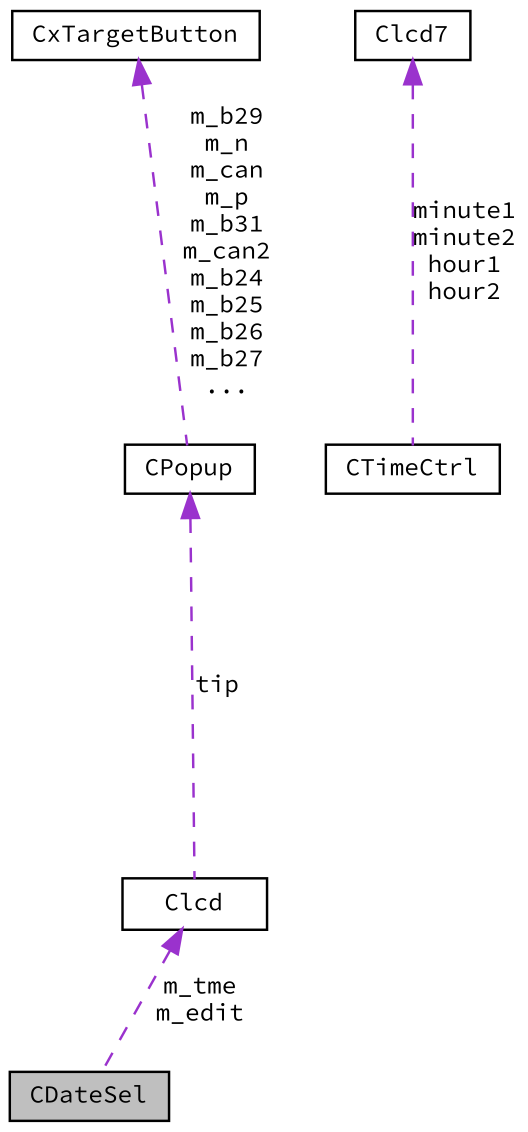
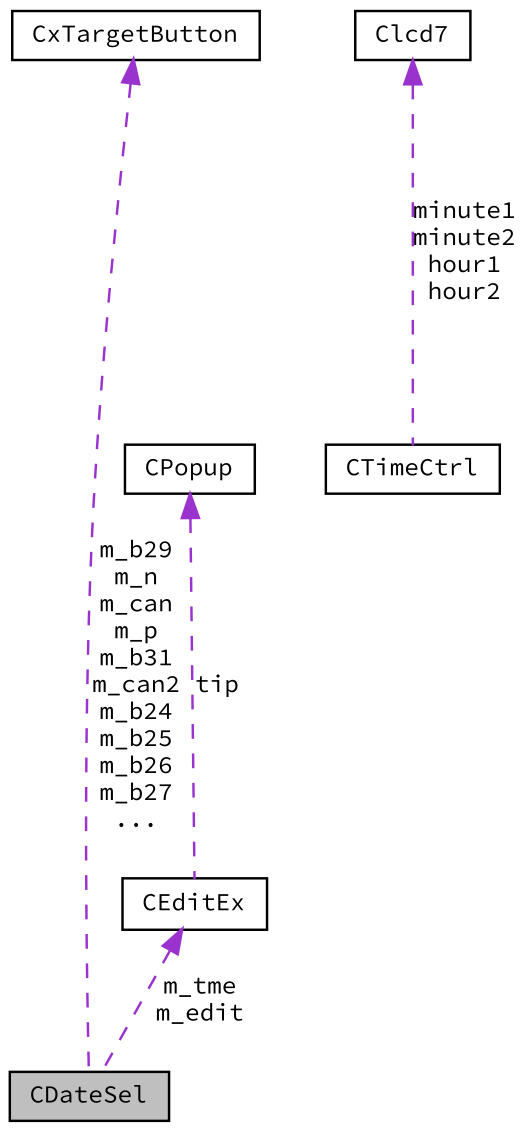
edge "CPopup" -> "CxTargetButton": now "CDateSel" -> "CxTargetButton"
node "Clcd": label "Clcd" -> "CEditEx"
